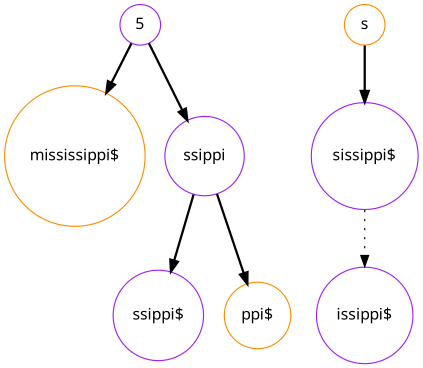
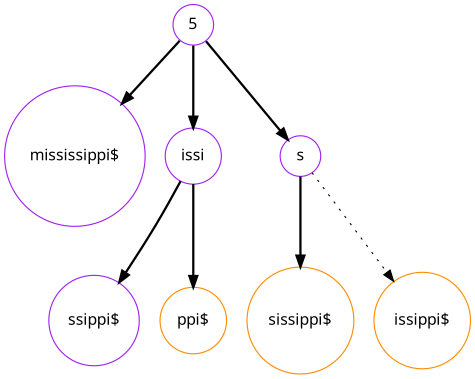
node "s": color darkorange -> purple
edge "5" -> "s": added
node "mississippi$": color darkorange -> purple
node "ssippi": label "ssippi" -> "issi"
node "sissippi$": color purple -> darkorange
edge "sissippi$" -> "issippi$": now "s" -> "issippi$"
node "issippi$": color purple -> darkorange
